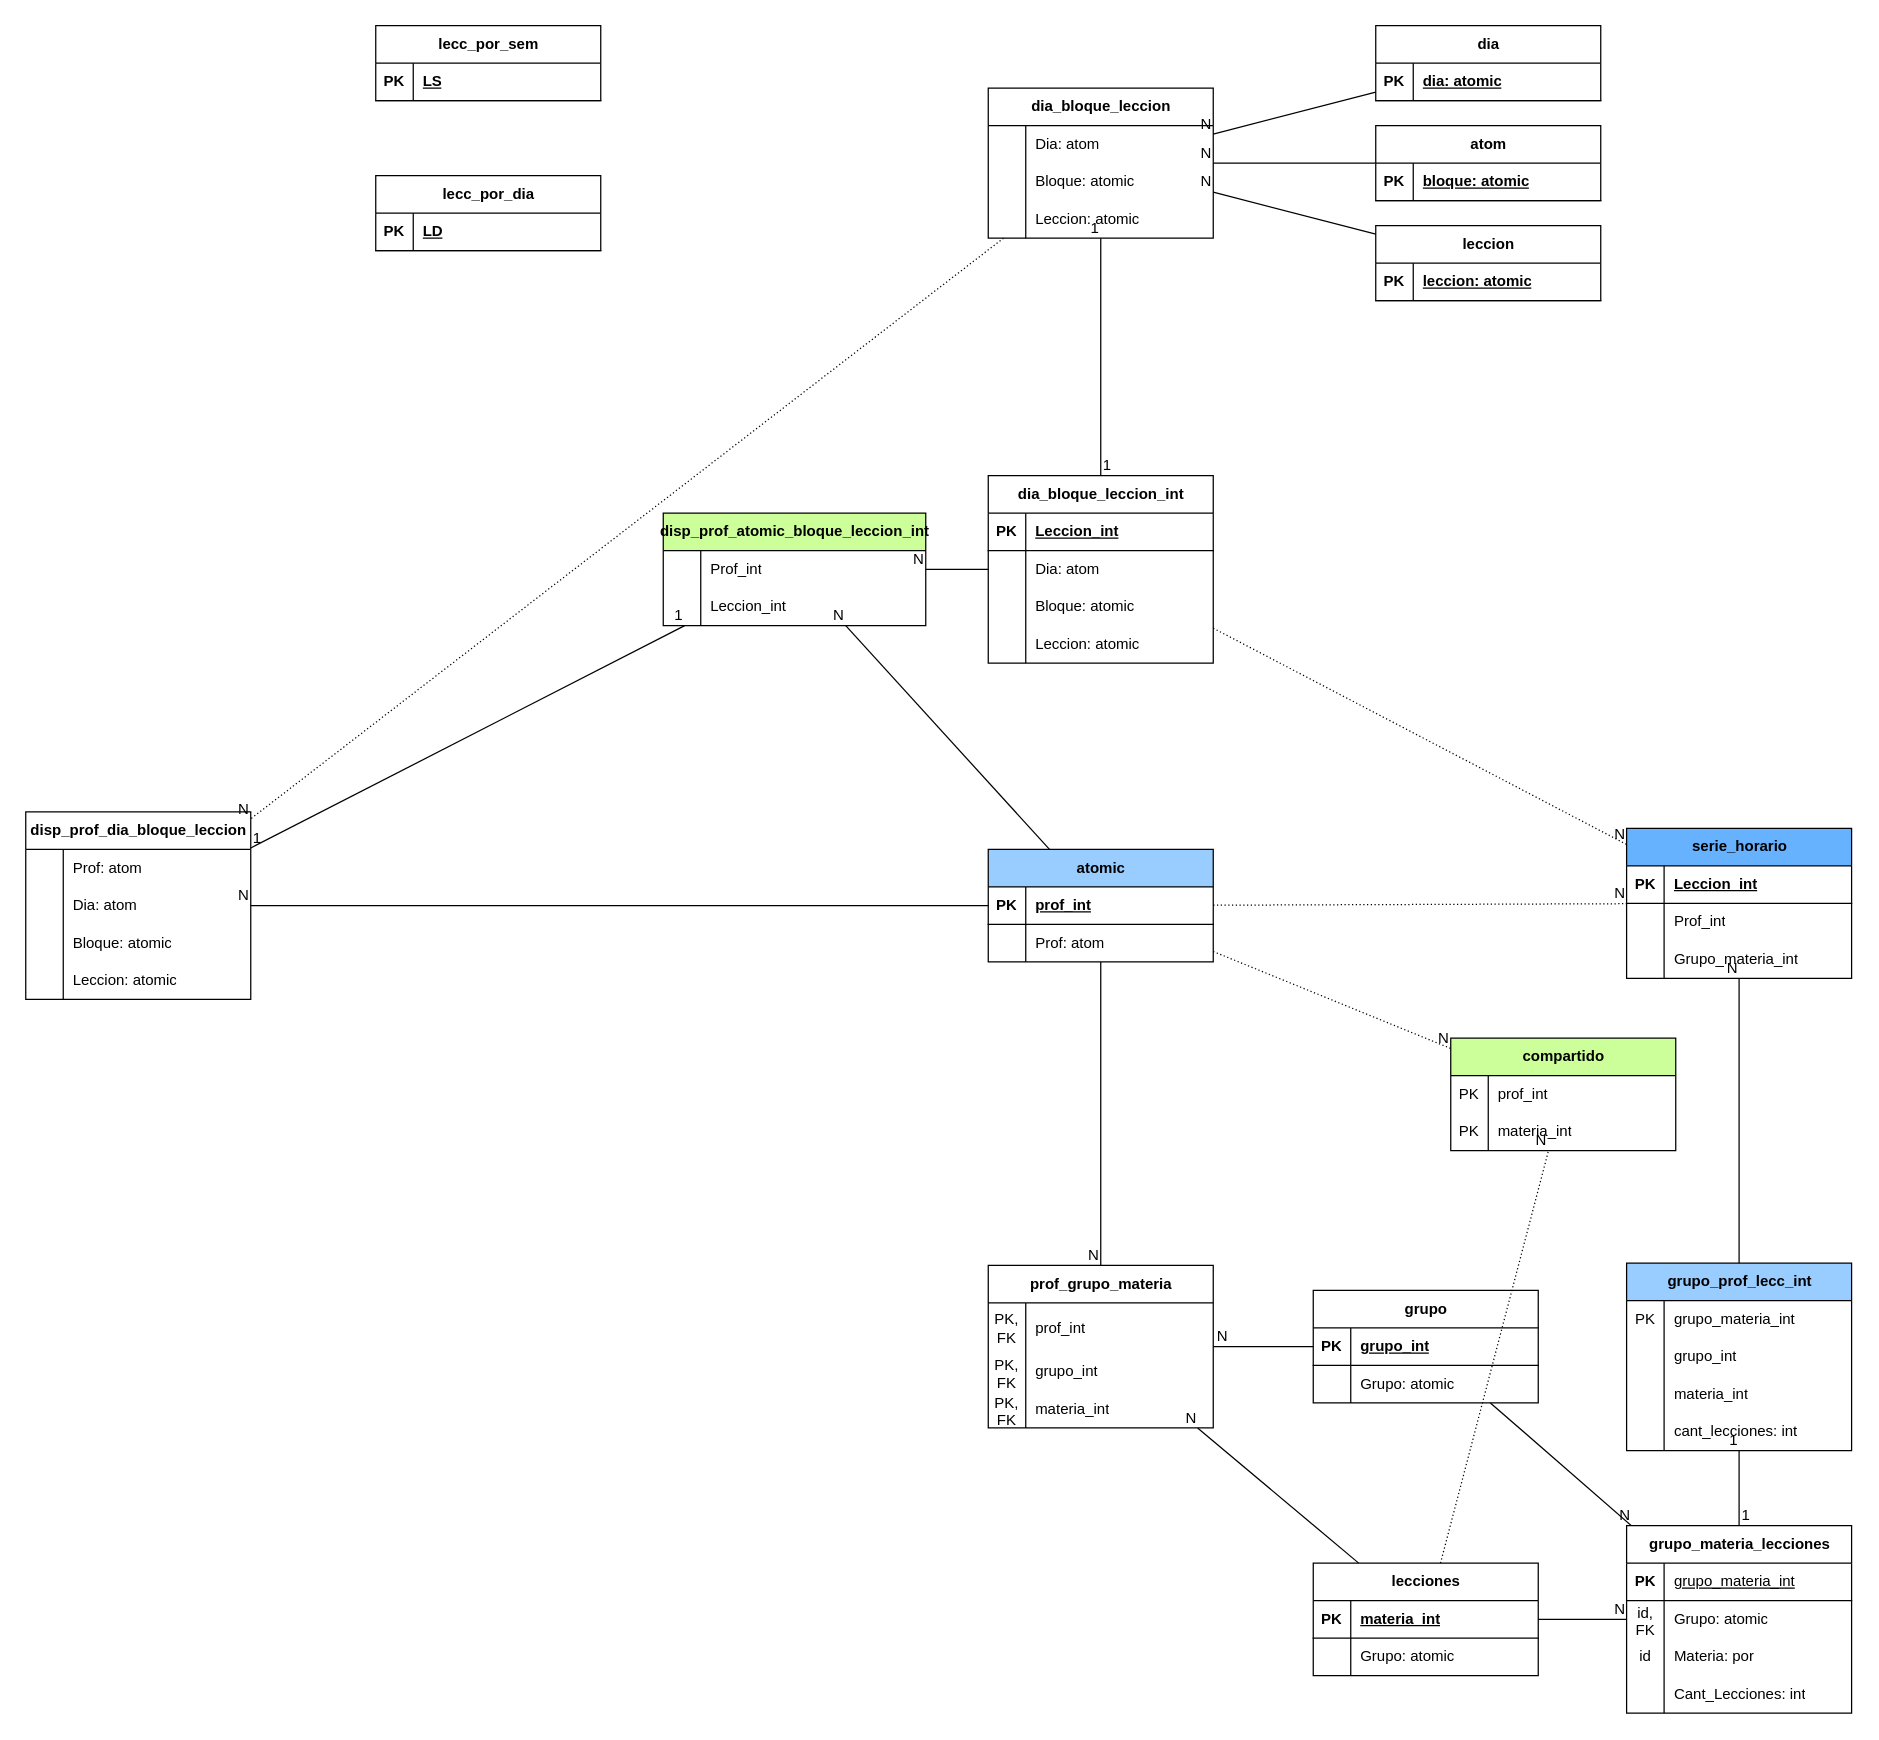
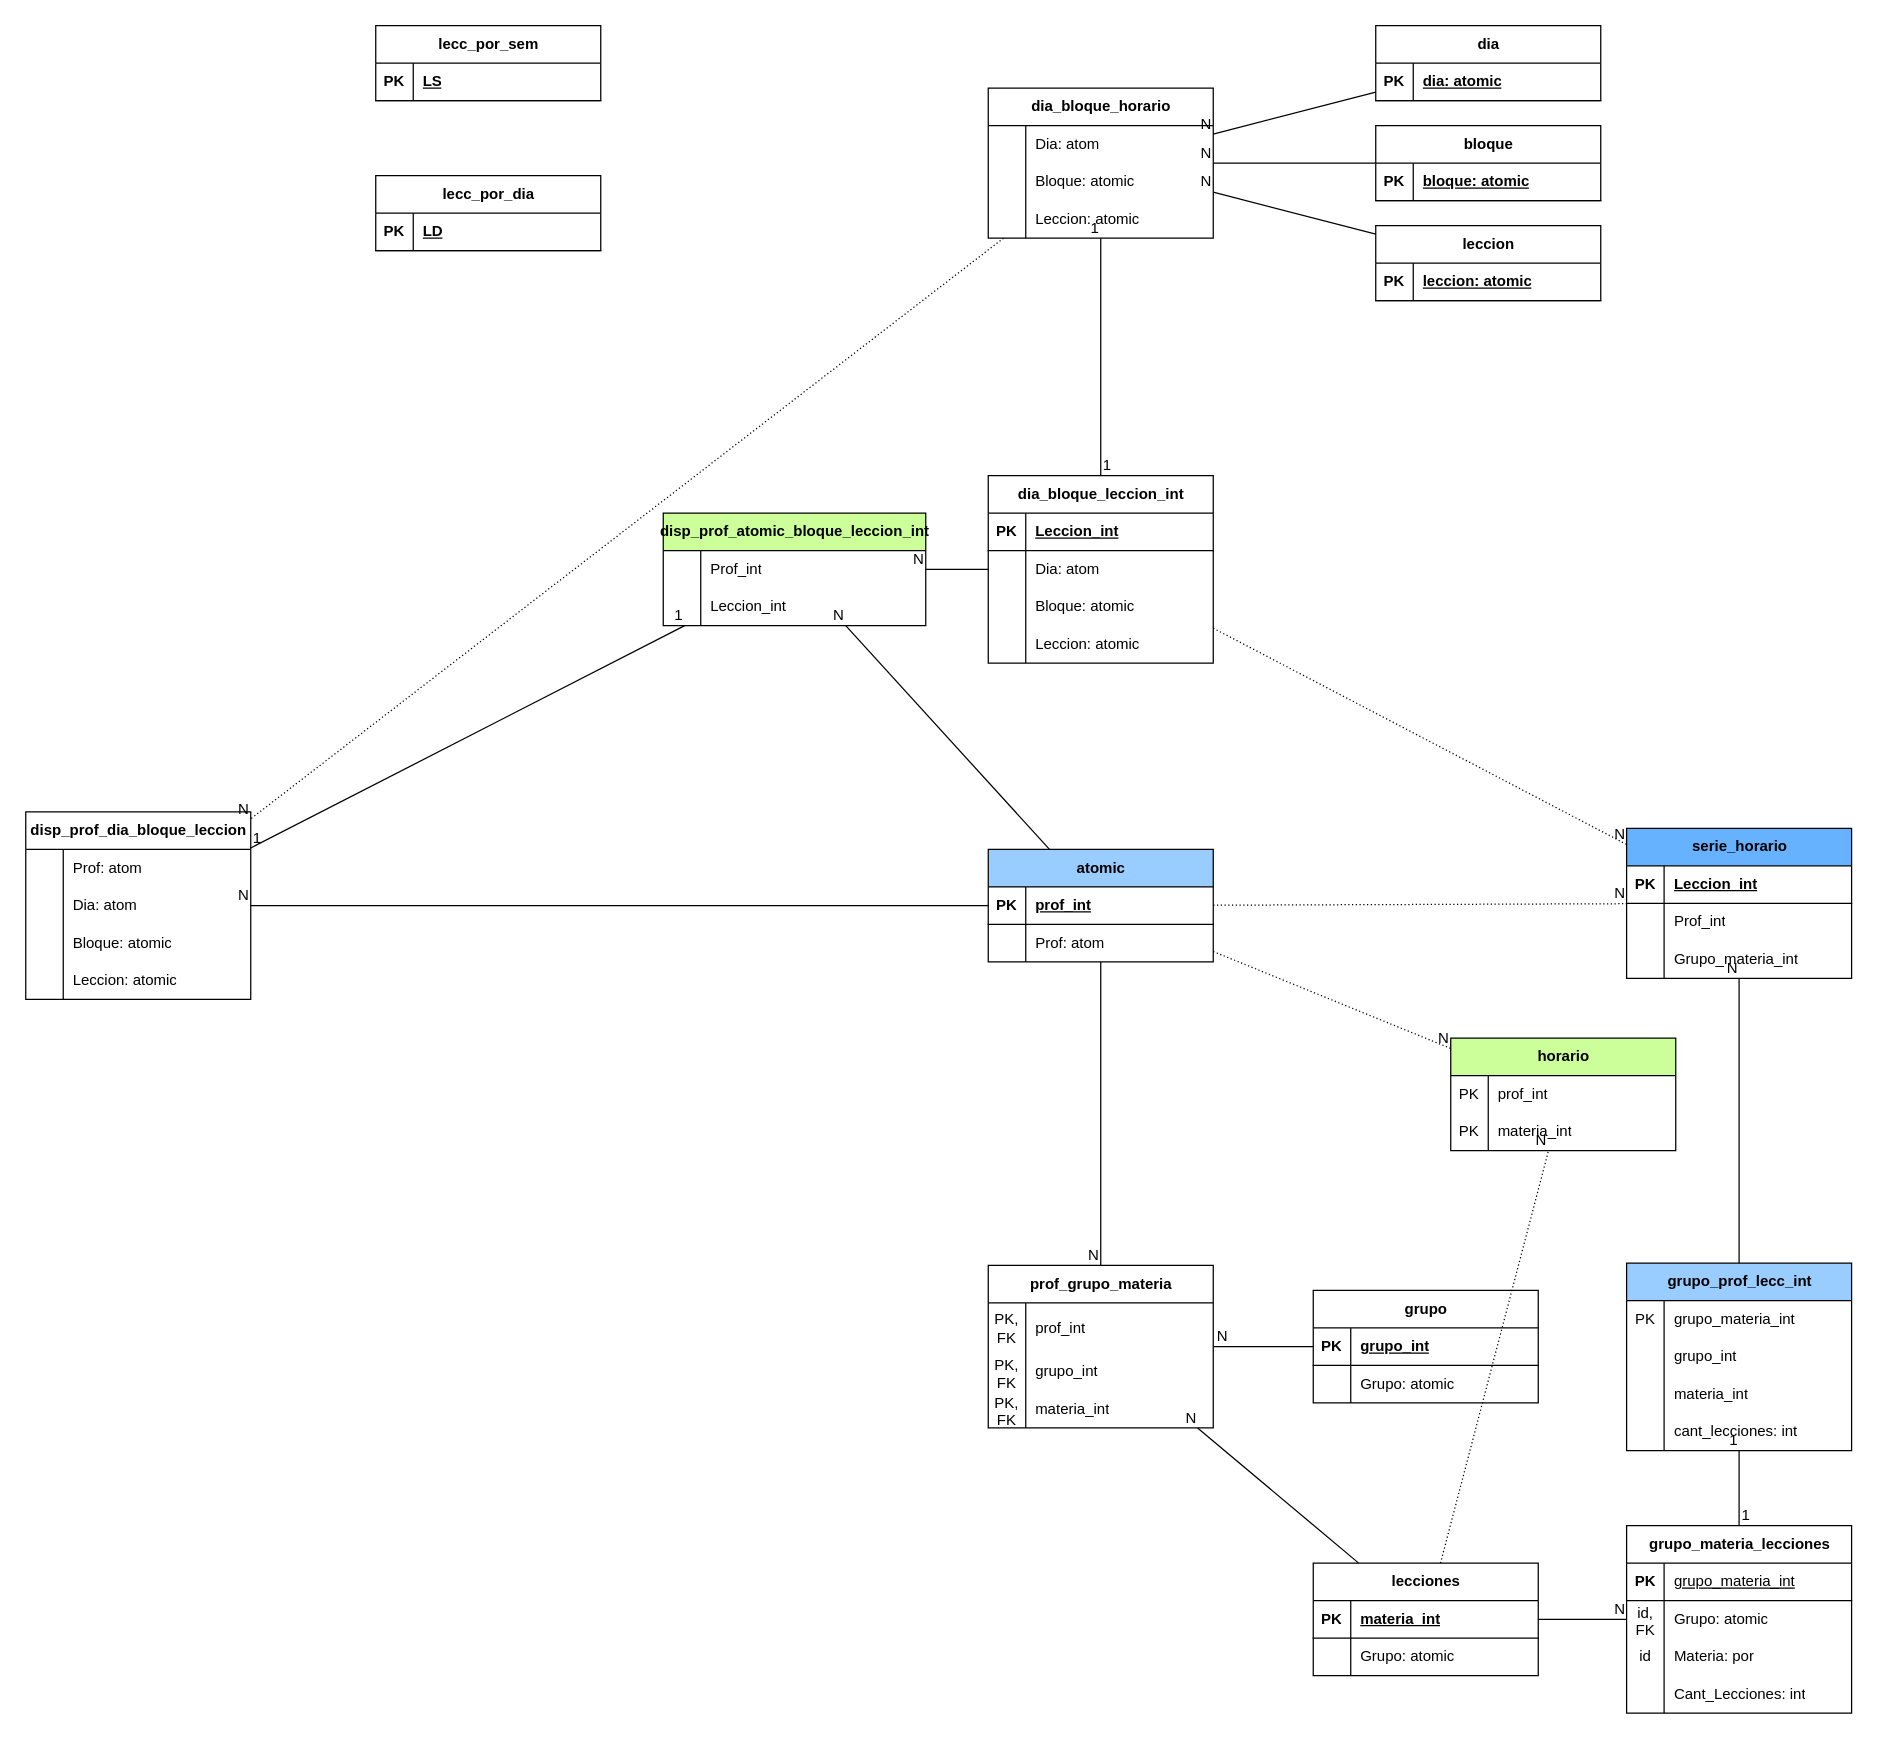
node "dia_bloque_leccion": label "dia_bloque_leccion" -> "dia_bloque_horario"
node "atom": label "atom" -> "bloque"
node "compartido": label "compartido" -> "horario"
edge "grupo" -- "grupo_materia_lecciones": removed, label "N"
